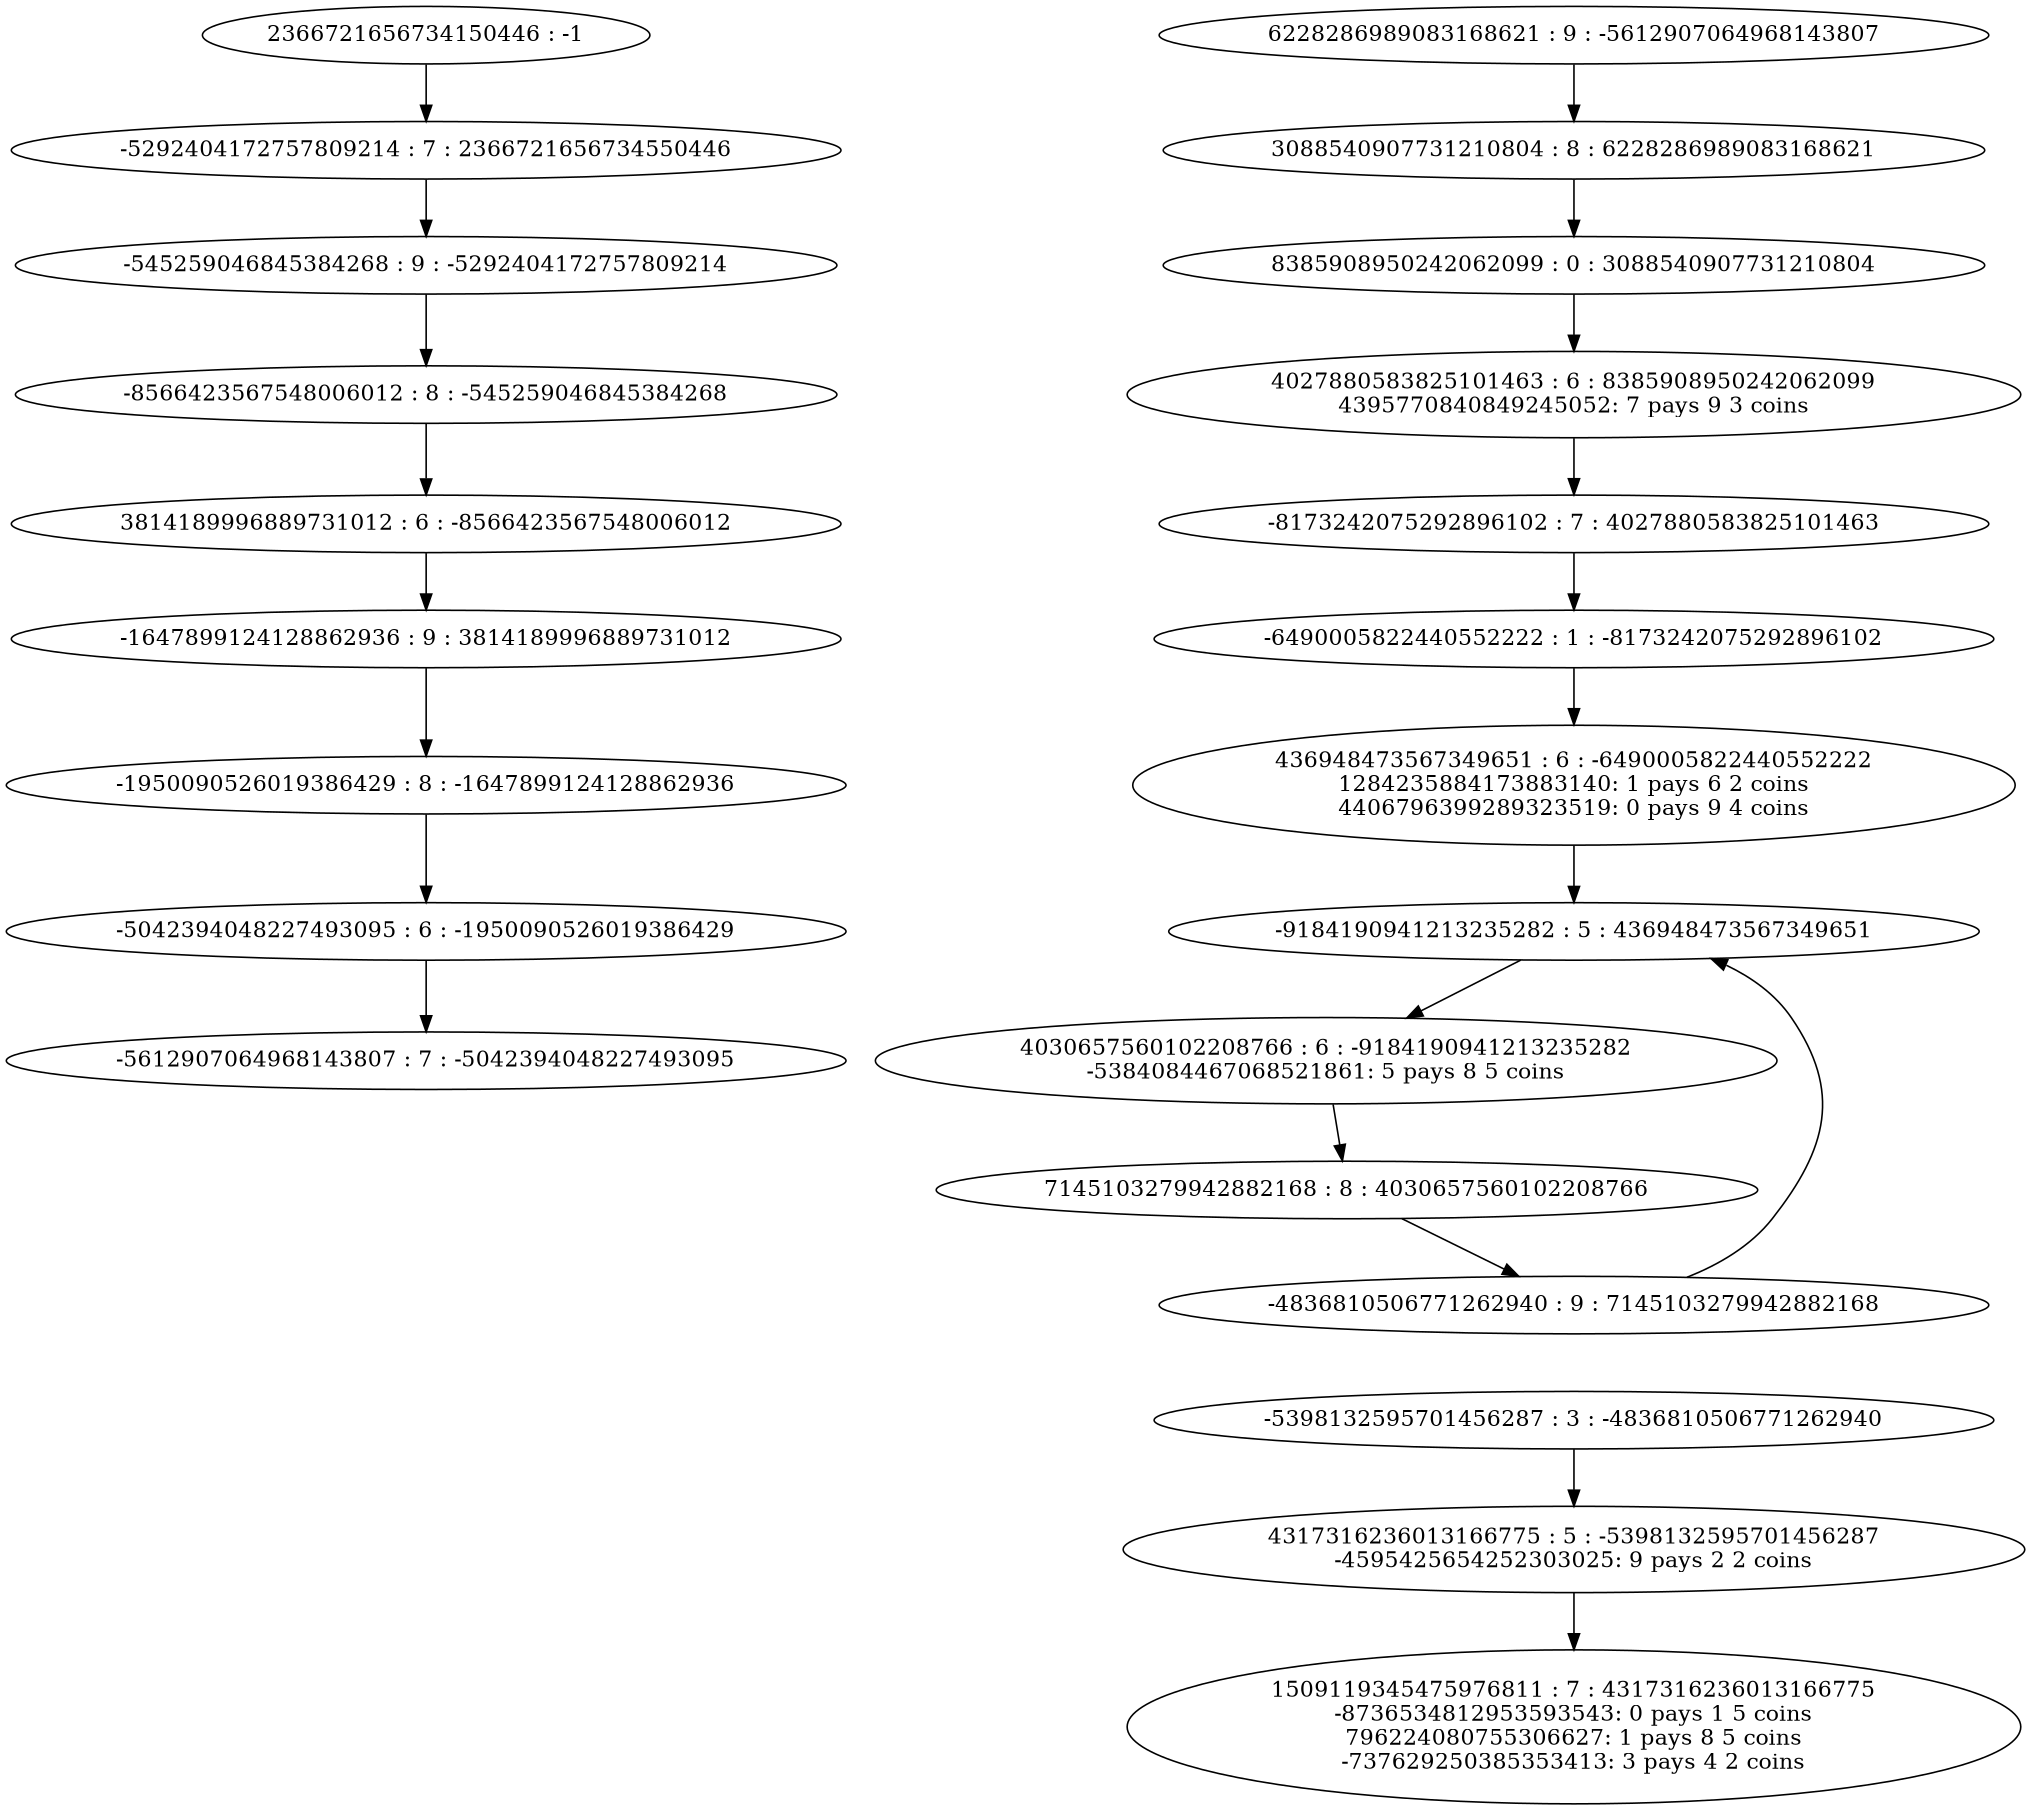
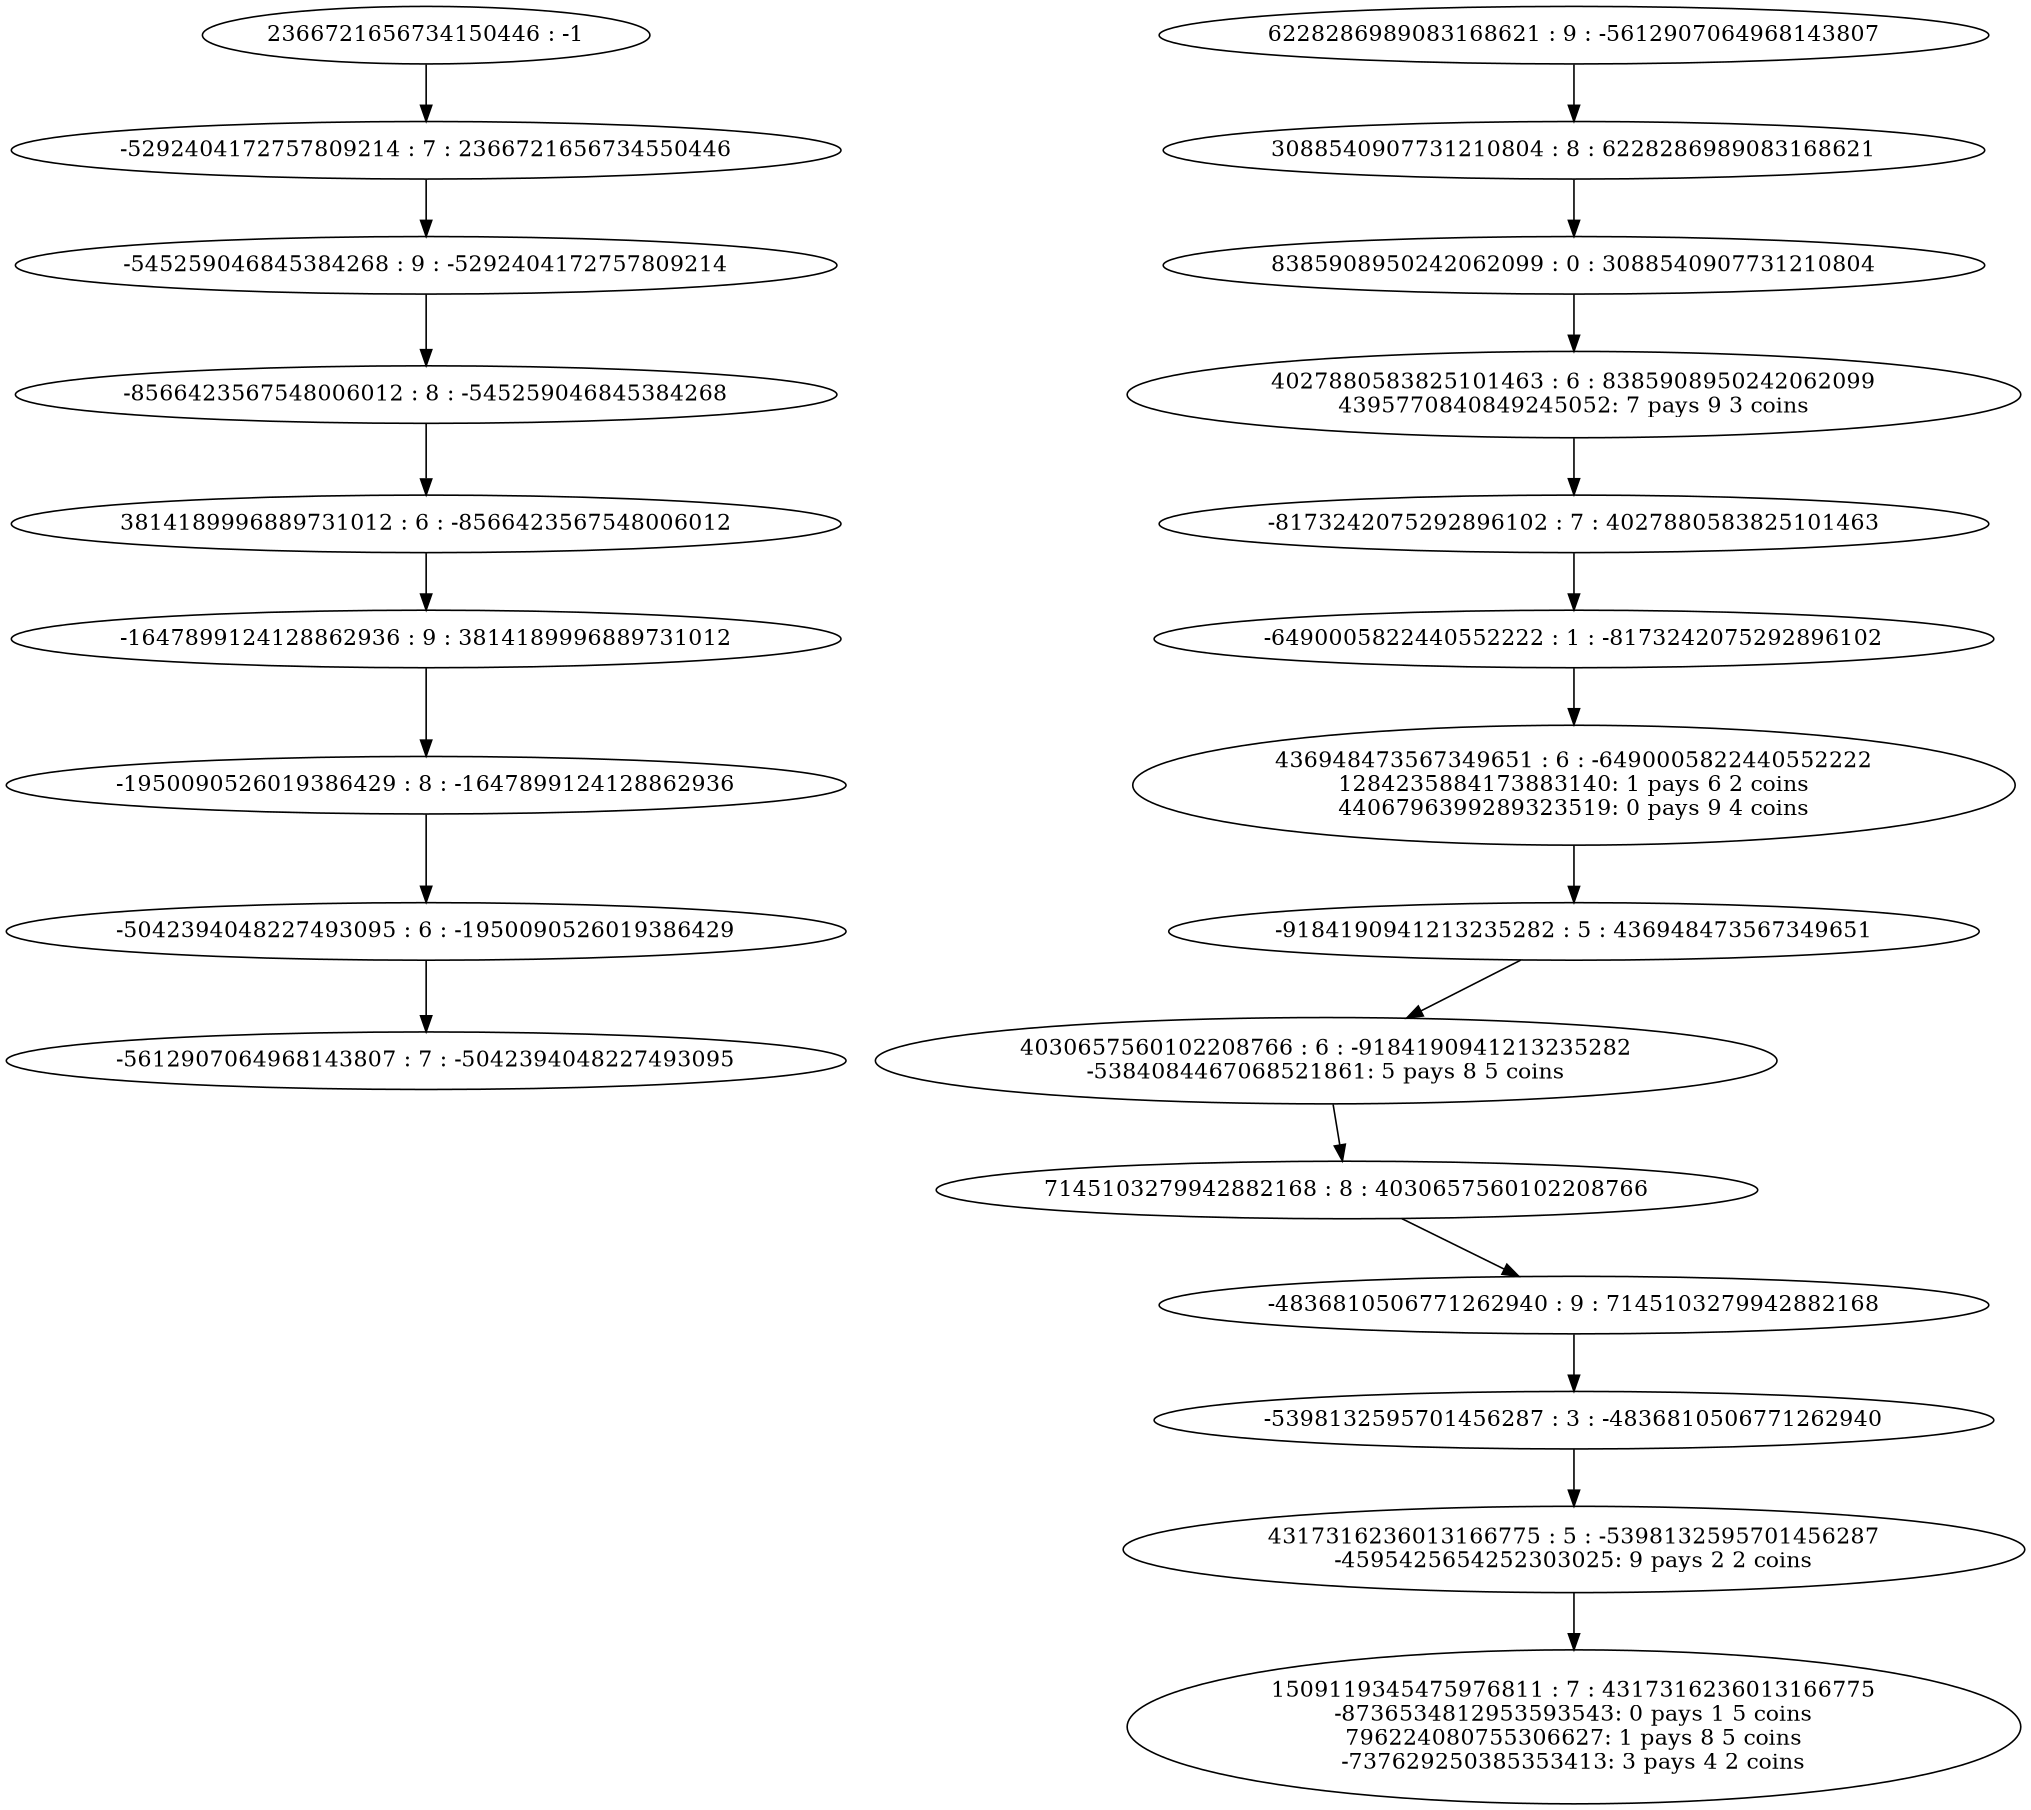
edge "-4836810506771262940 : 9 : 7145103279942882168" -> "-9184190941213235282 : 5 : 436948473567349651": now "-4836810506771262940 : 9 : 7145103279942882168" -> "-5398132595701456287 : 3 : -4836810506771262940"
